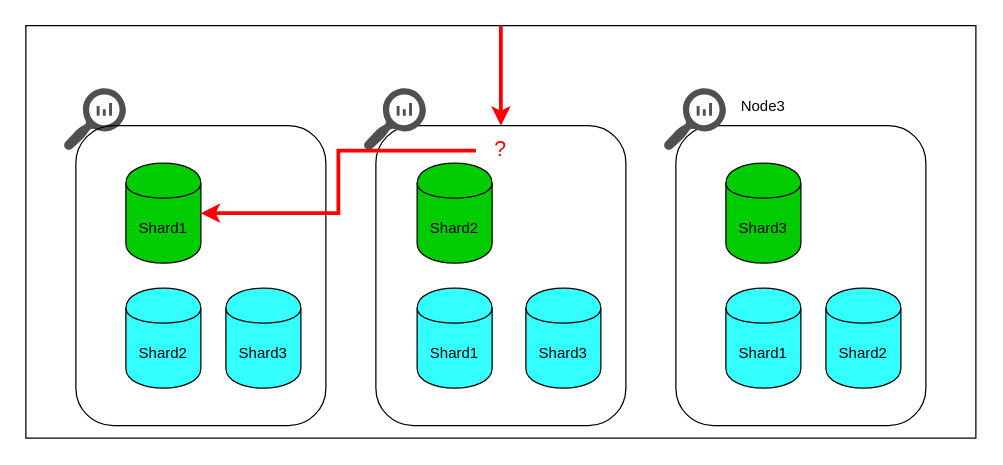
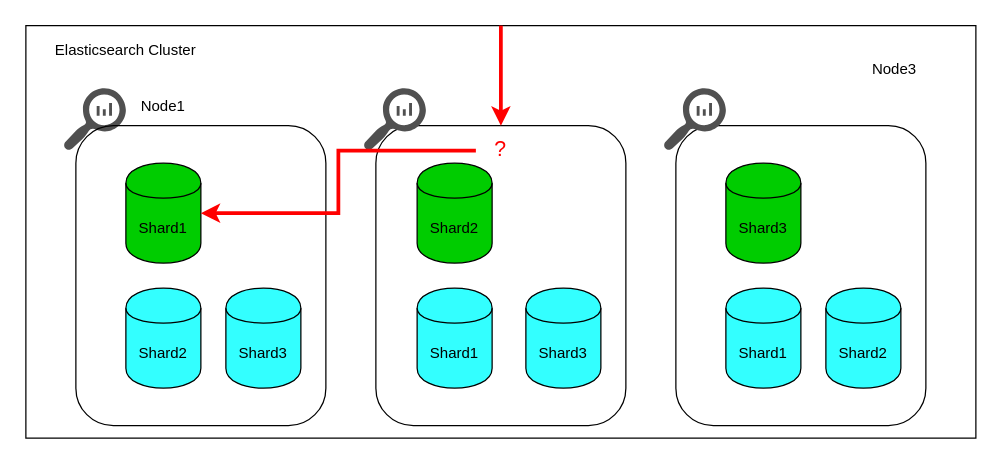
node "Elasticsearch Cluster": added
node "Node1": added
node "Node3": moved (763, 107) -> (894, 69)
